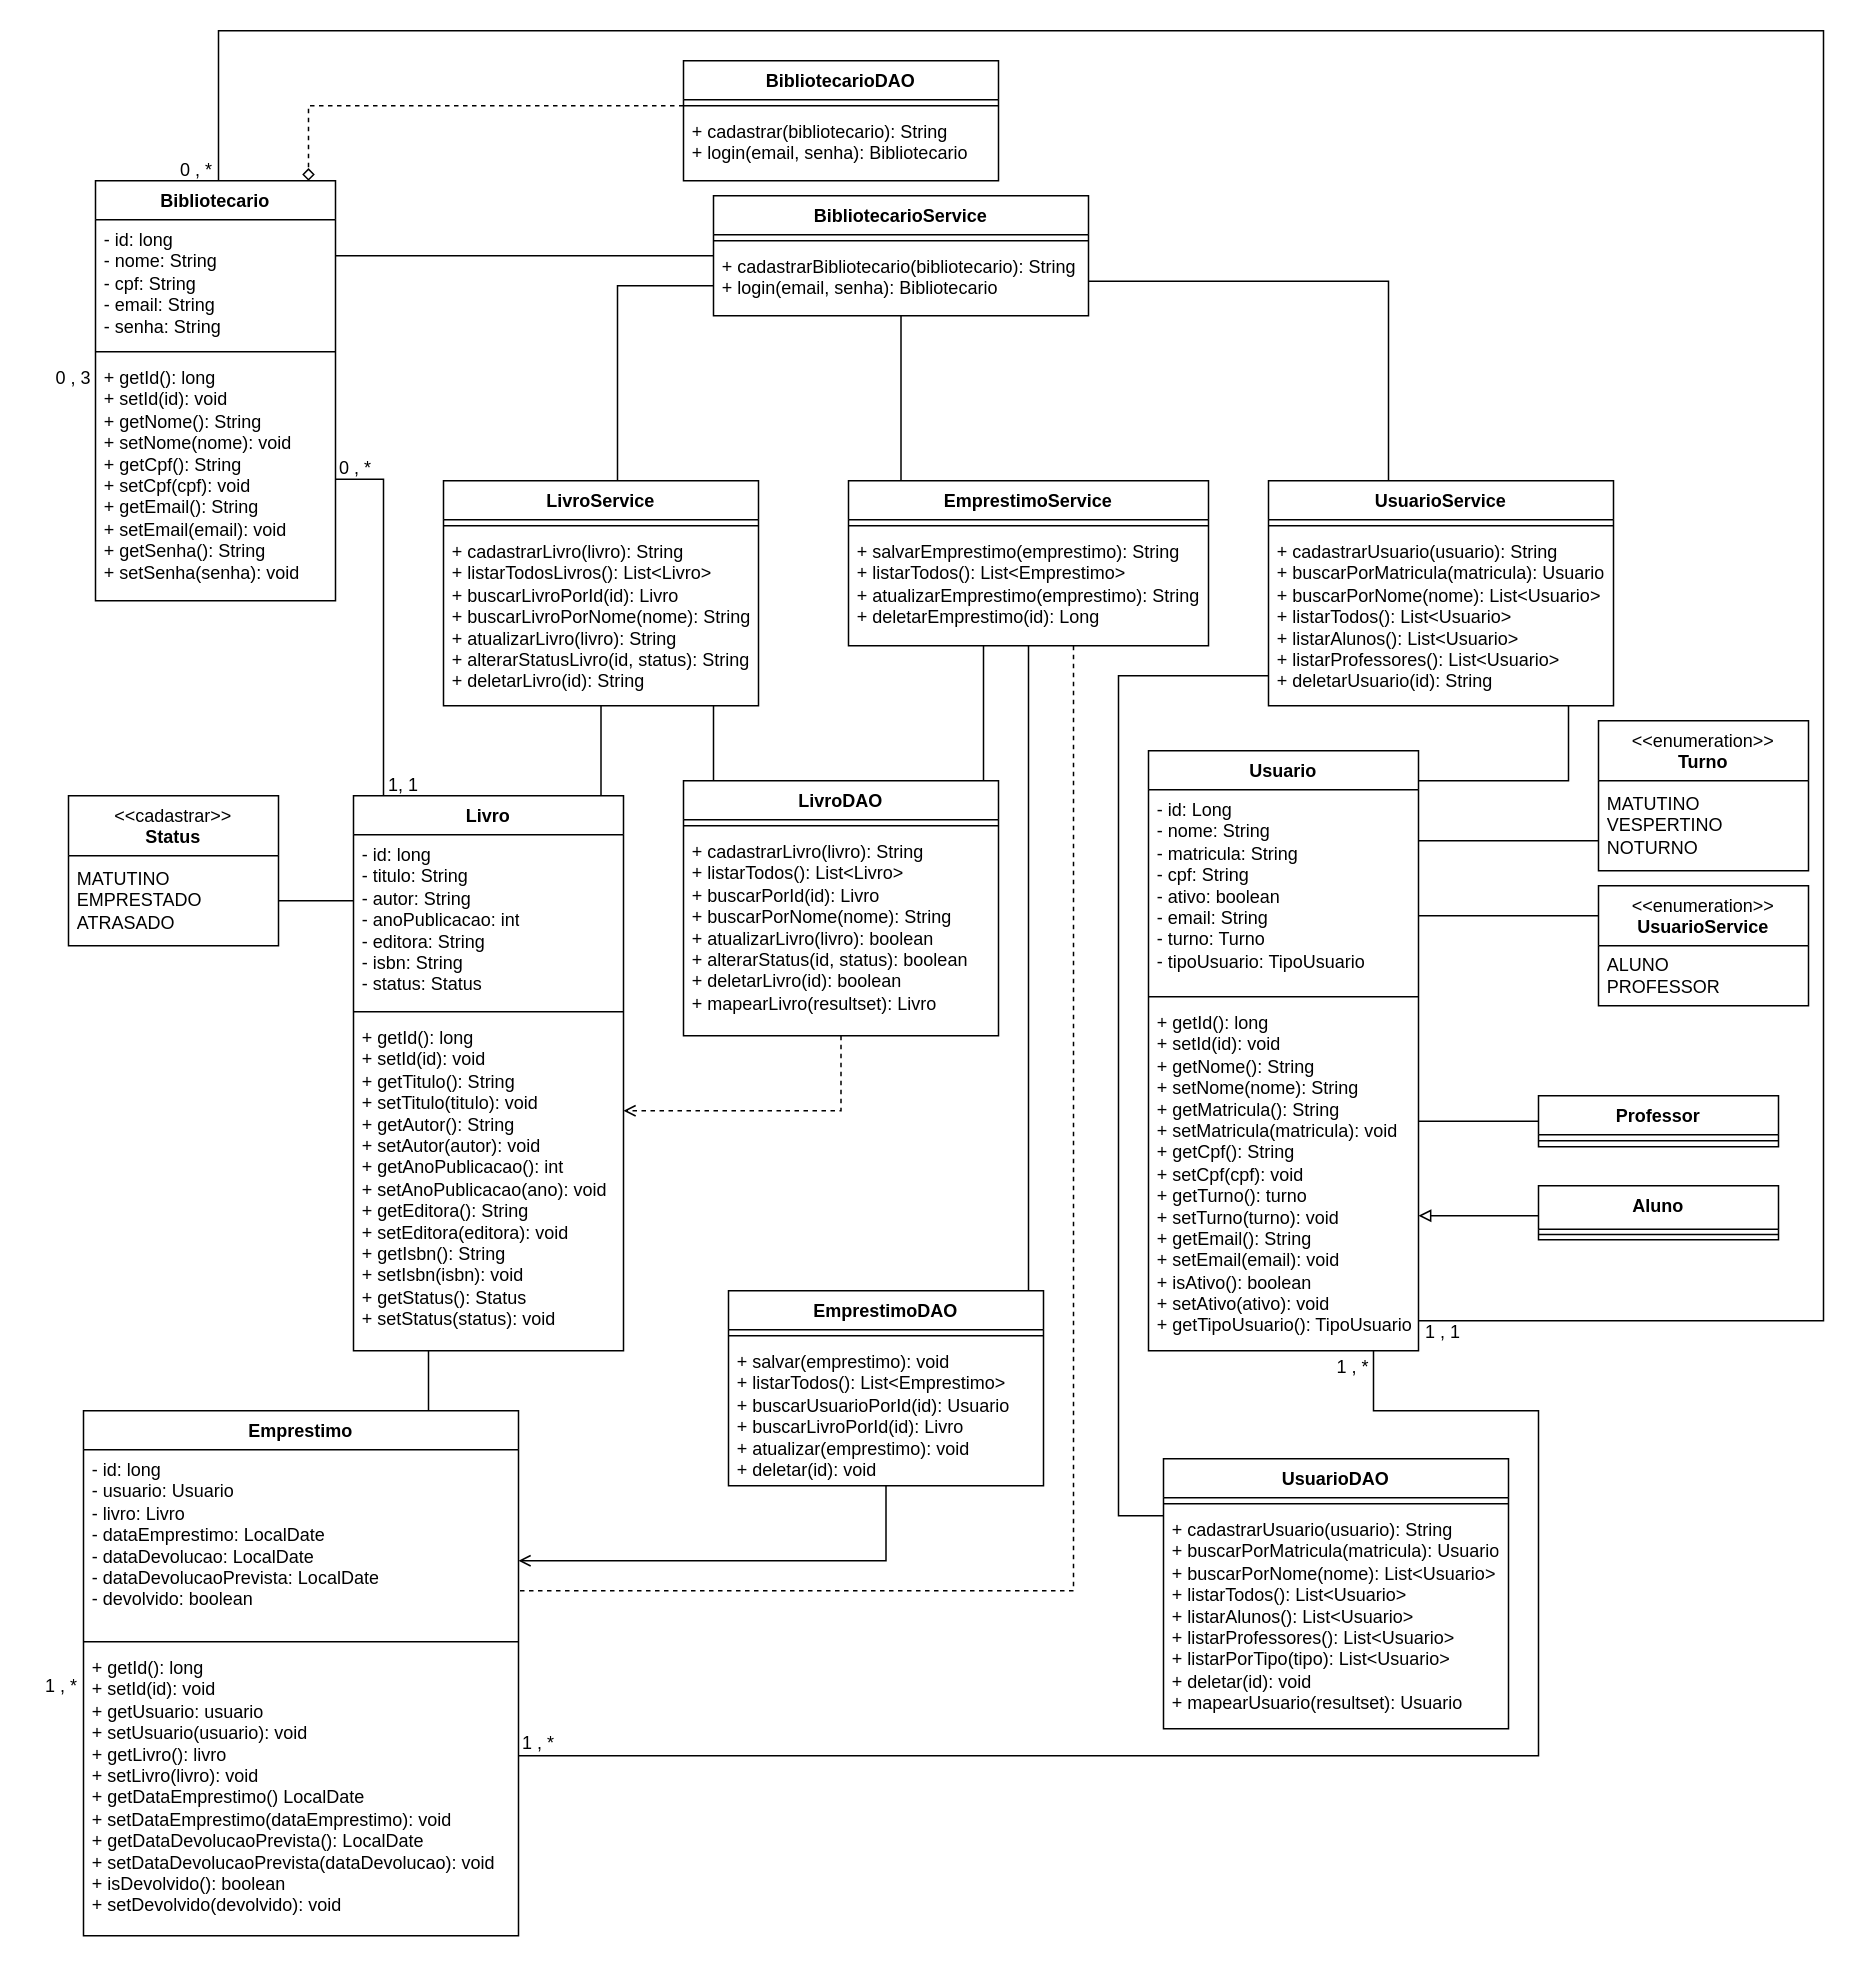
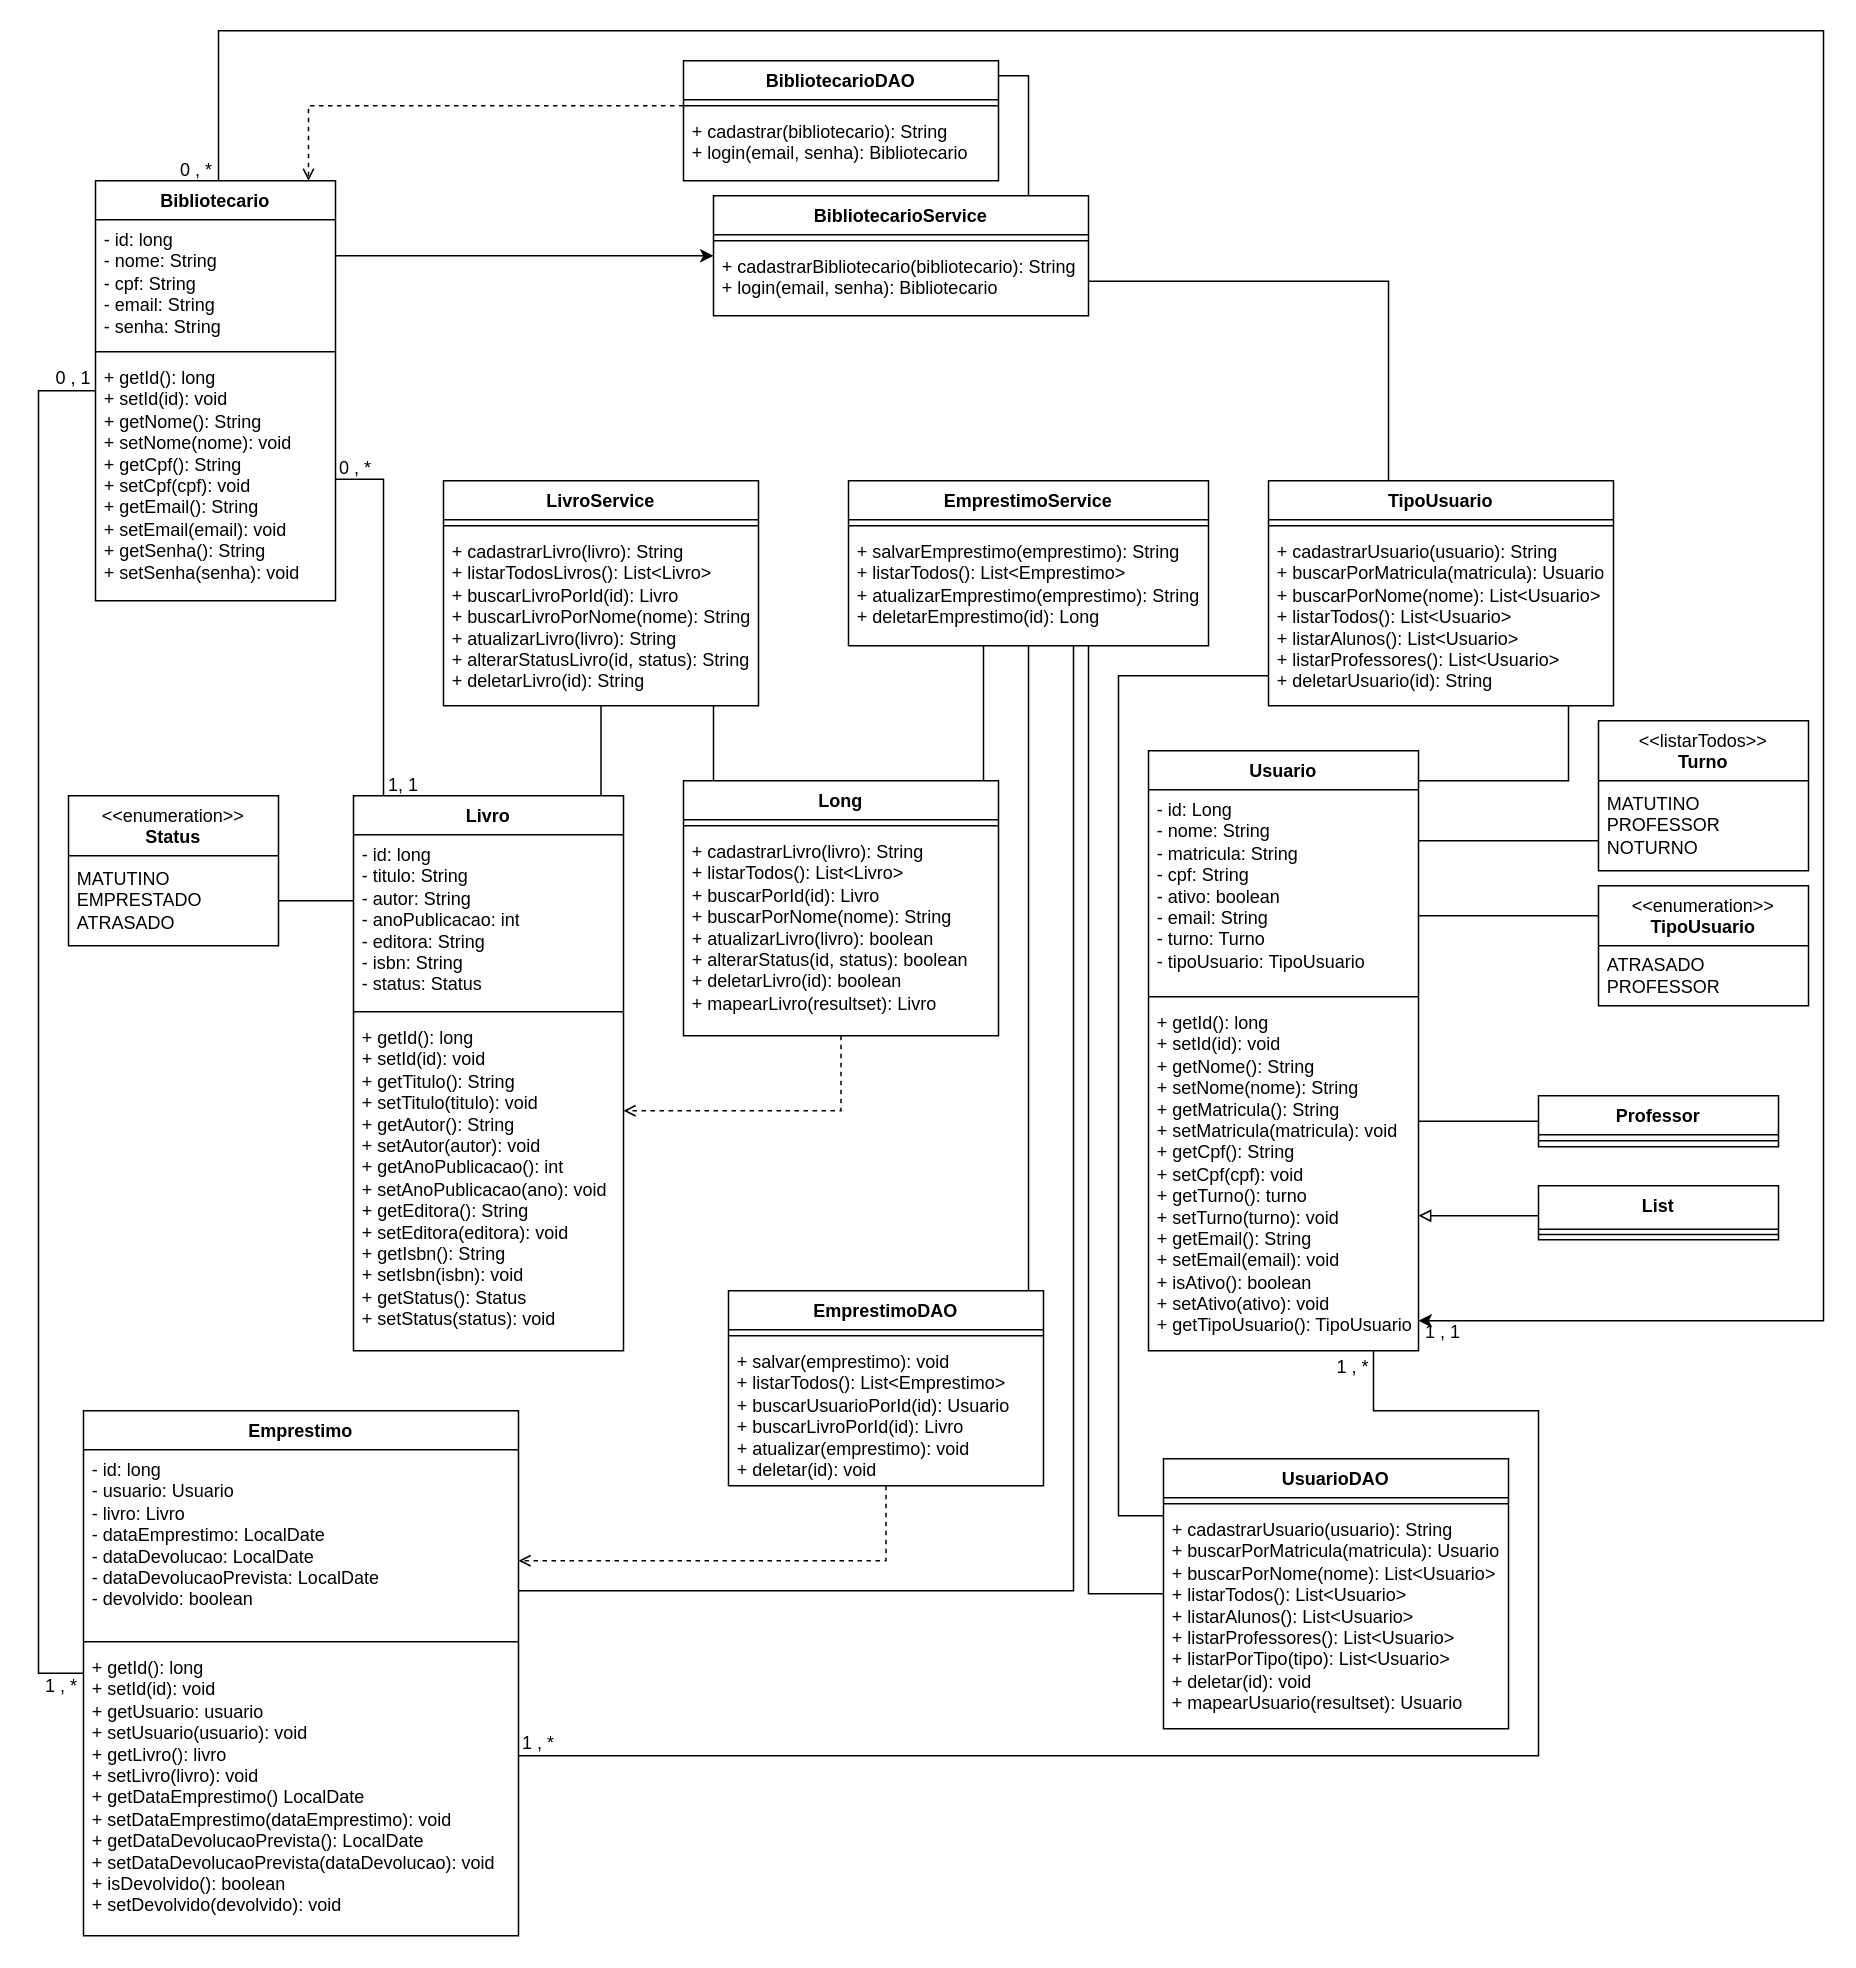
edge "BibliotecarioDAO" -- "BibliotecarioService": added
edge "BibliotecarioDAO" -> "Bibliotecario": arrowhead diamond -> open
edge "BibliotecarioService" -- "Bibliotecario": arrowhead none -> classic
edge "BibliotecarioService" -- "LivroService": removed
node "0 , 3": label "0 , 3" -> "0 , 1"
edge "BibliotecarioService" -- "EmprestimoService": removed
node "UsuarioService": label "UsuarioService" -> "TipoUsuario"
node "<<enumeration>> Turno": label "<<enumeration>> Turno" -> "<<listarTodos>> Turno"
node "LivroDAO": label "LivroDAO" -> "Long"
node "MATUTINO VESPERTINO NOTURNO": label "MATUTINO VESPERTINO NOTURNO" -> "MATUTINO PROFESSOR NOTURNO"
node "<<cadastrar>> Status": label "<<cadastrar>> Status" -> "<<enumeration>> Status"
node "<<enumeration>> UsuarioService": label "<<enumeration>> UsuarioService" -> "<<enumeration>> TipoUsuario"
node "ALUNO PROFESSOR": label "ALUNO PROFESSOR" -> "ATRASADO PROFESSOR"
edge "Bibliotecario" -- "Emprestimo": added
edge "EmprestimoService" -- "UsuarioDAO": added
node "Aluno": label "Aluno" -> "List"
edge "Bibliotecario" -- "Usuario": arrowhead none -> classic
edge "Livro" -- "Emprestimo": removed
edge "EmprestimoService" -- "Emprestimo": style dashed -> solid
edge "EmprestimoDAO" -> "Emprestimo": style solid -> dashed
